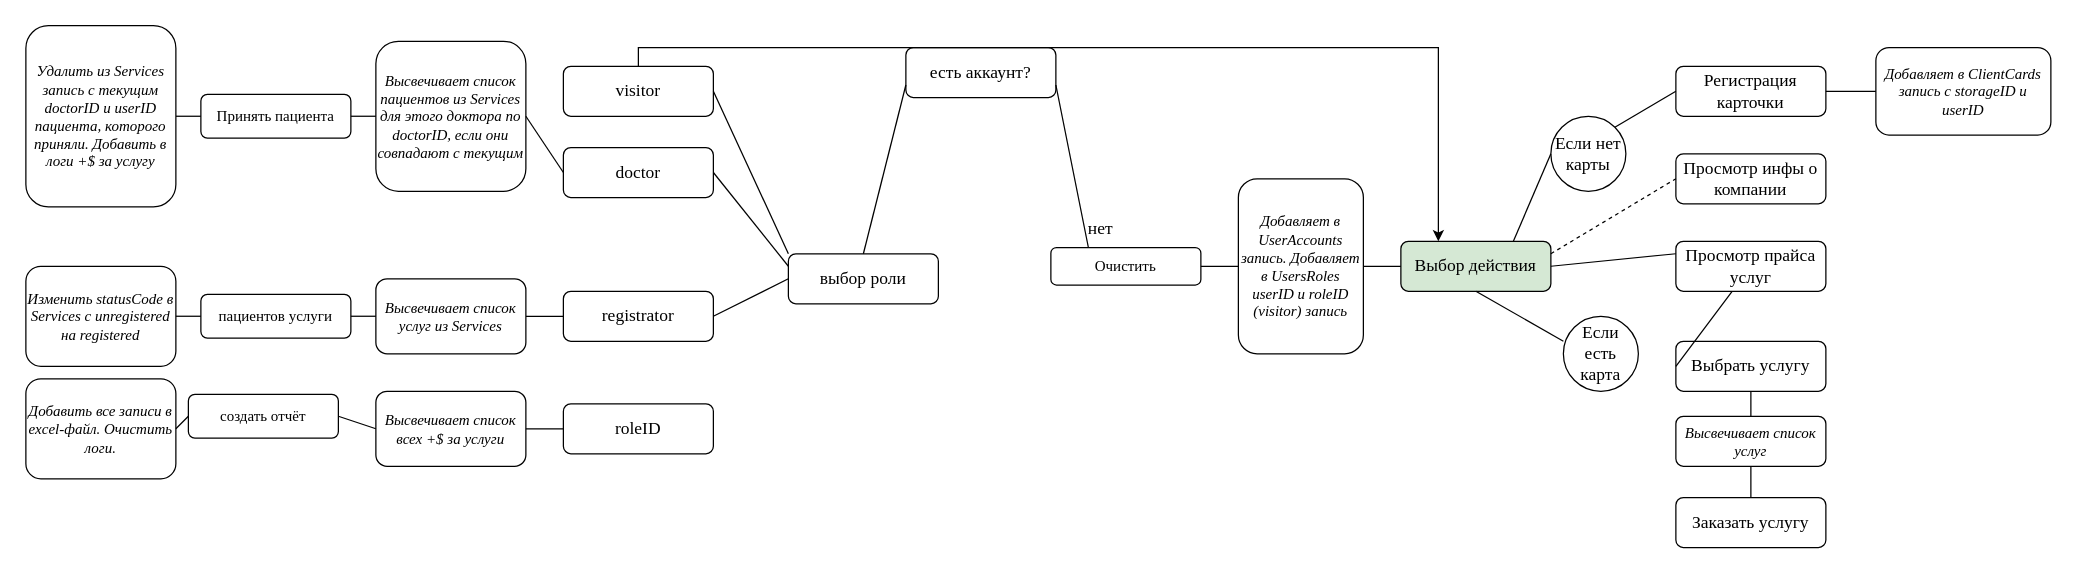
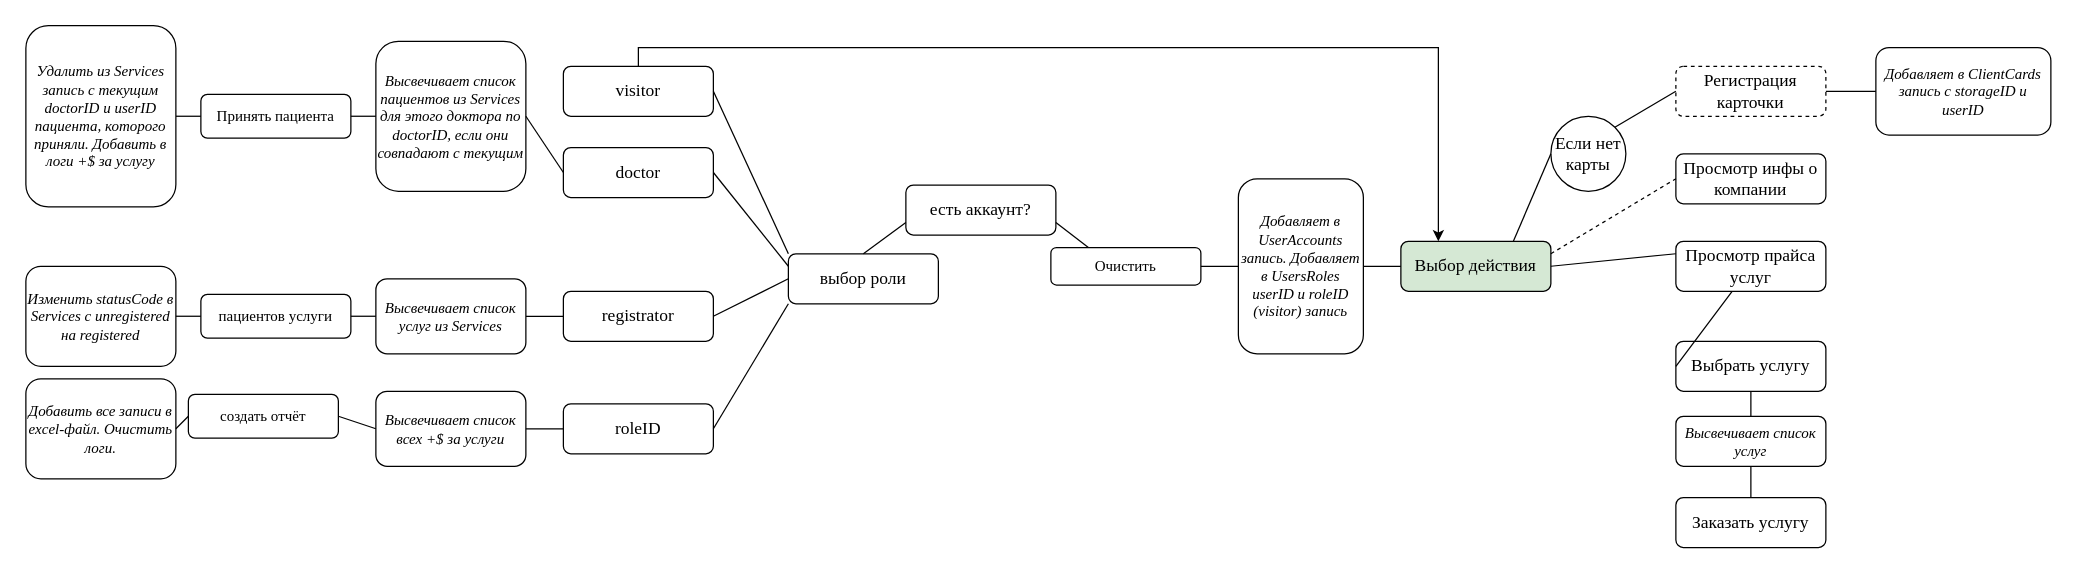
node "есть аккаунт?": moved (981, 73) -> (981, 210)
node "Регистрация карточки": style solid -> dashed
node "нет": removed
edge "Выбор действия" -- "Если есть карта": removed
node "Если есть карта": removed
edge "выбор роли" -- "roleID": added
